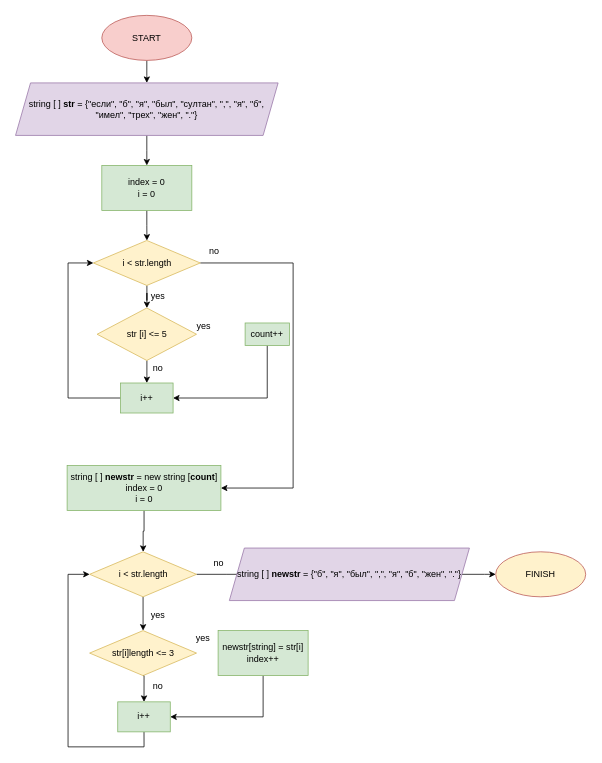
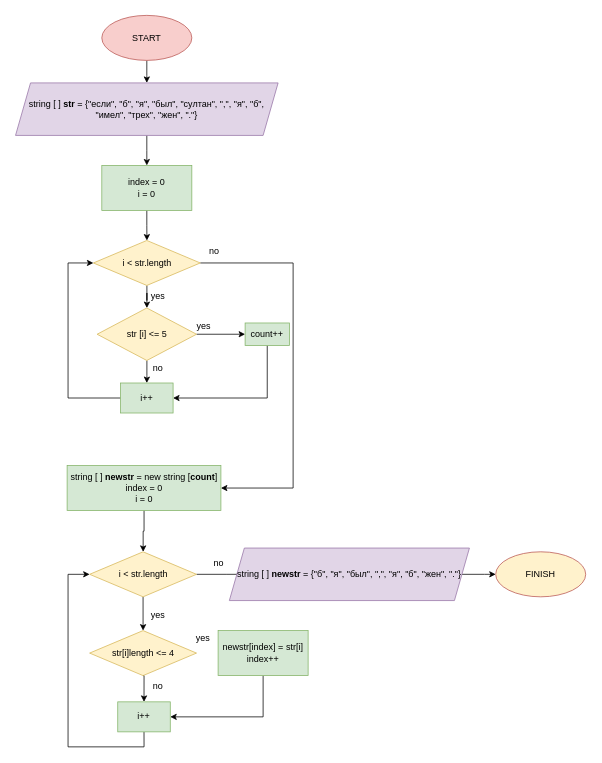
edge "str [i] <= 5" -> "count++": added
node "str[i]length <= 3": label "str[i]length <= 3" -> "str[i]length <= 4"
node "newstr[string] = str[i] index++": label "newstr[string] = str[i] index++" -> "newstr[index] = str[i] index++"
